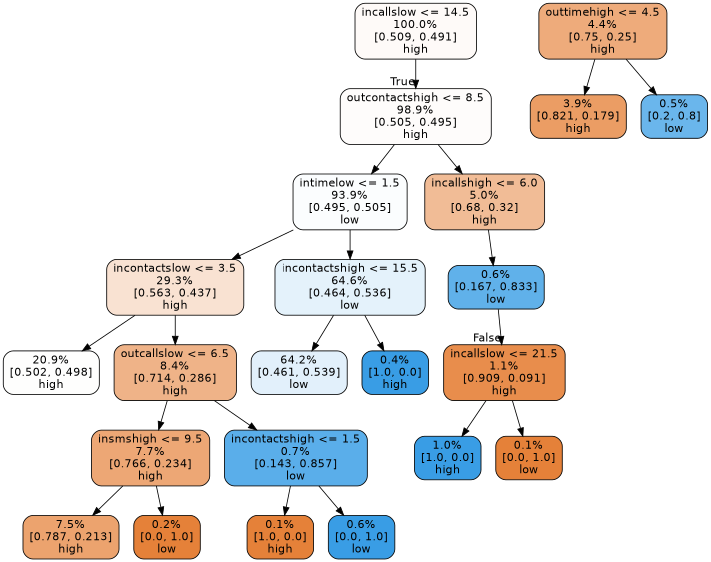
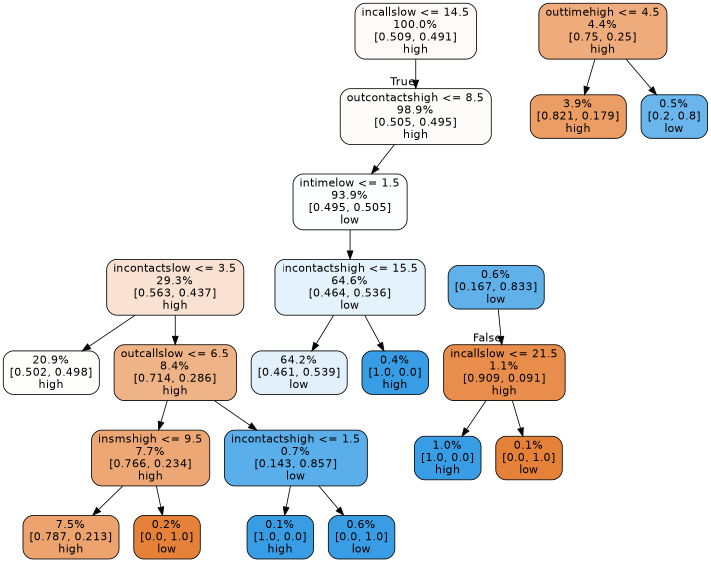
node "incallshigh <= 6.0 5.0% [0.68, 0.32] high": removed
edge "intimelow <= 1.5 93.9% [0.495, 0.505] low" -> "incontactslow <= 3.5 29.3% [0.563, 0.437] high": removed
node "0.1% [1.0, 0.0] high": fillcolor #e58139ff -> #399de5ff
